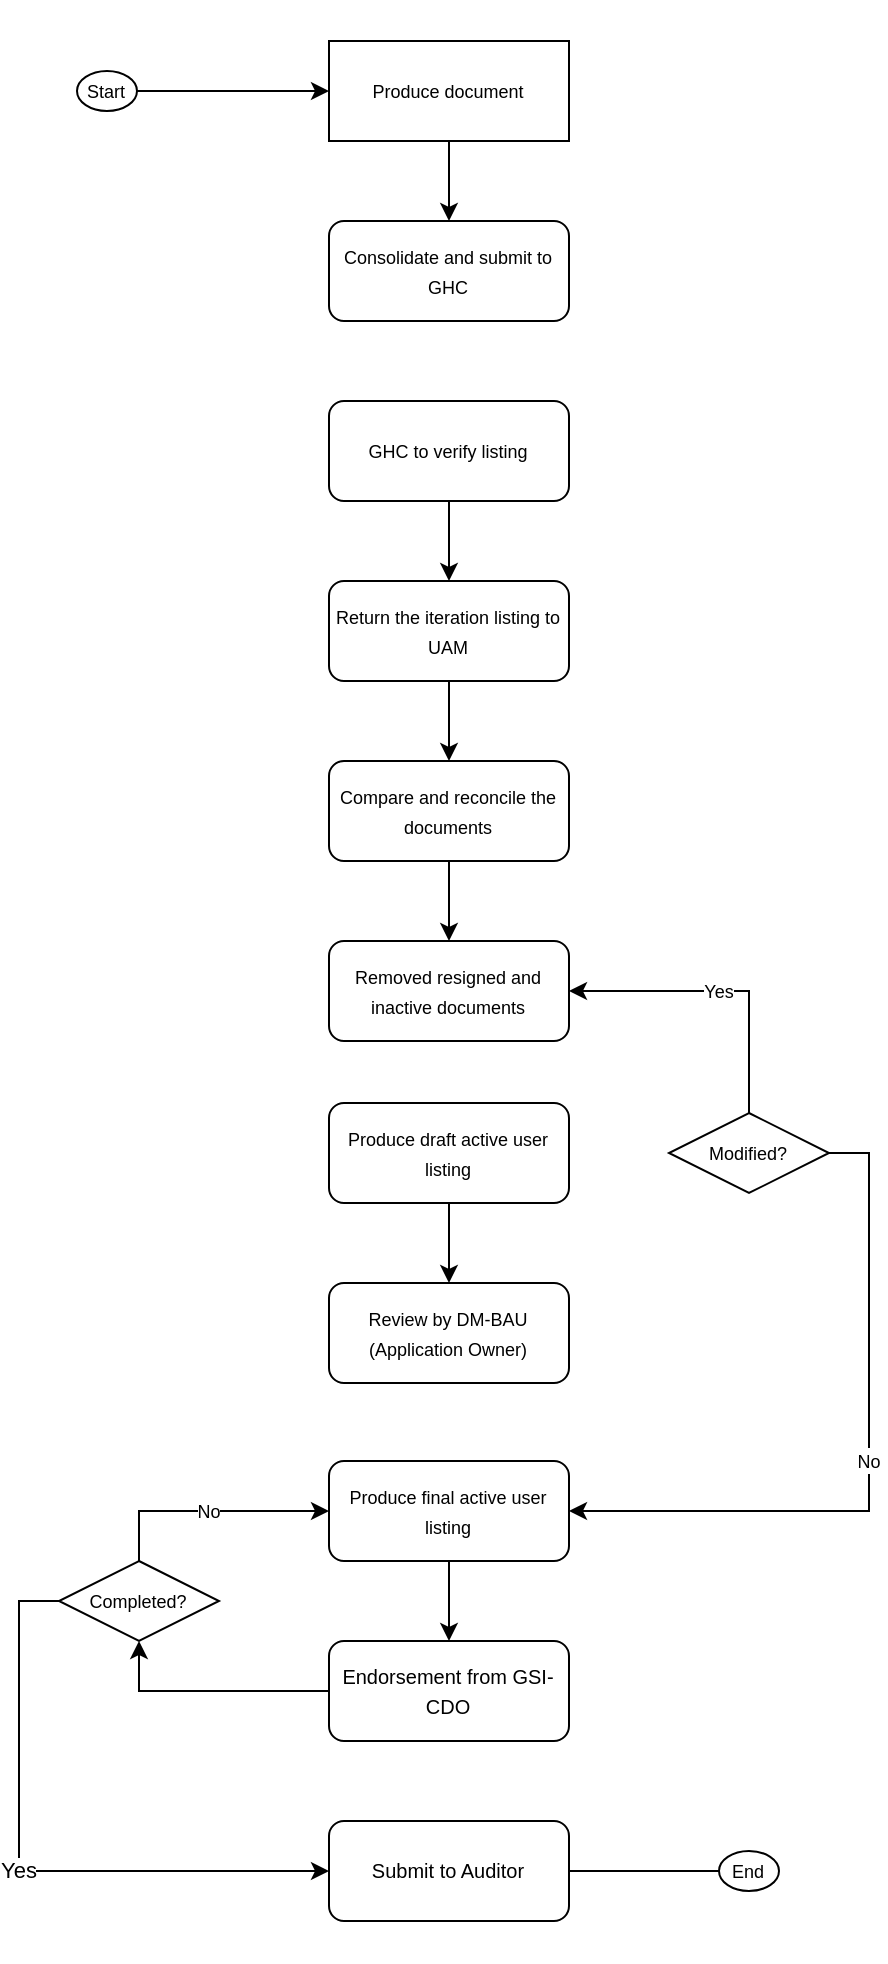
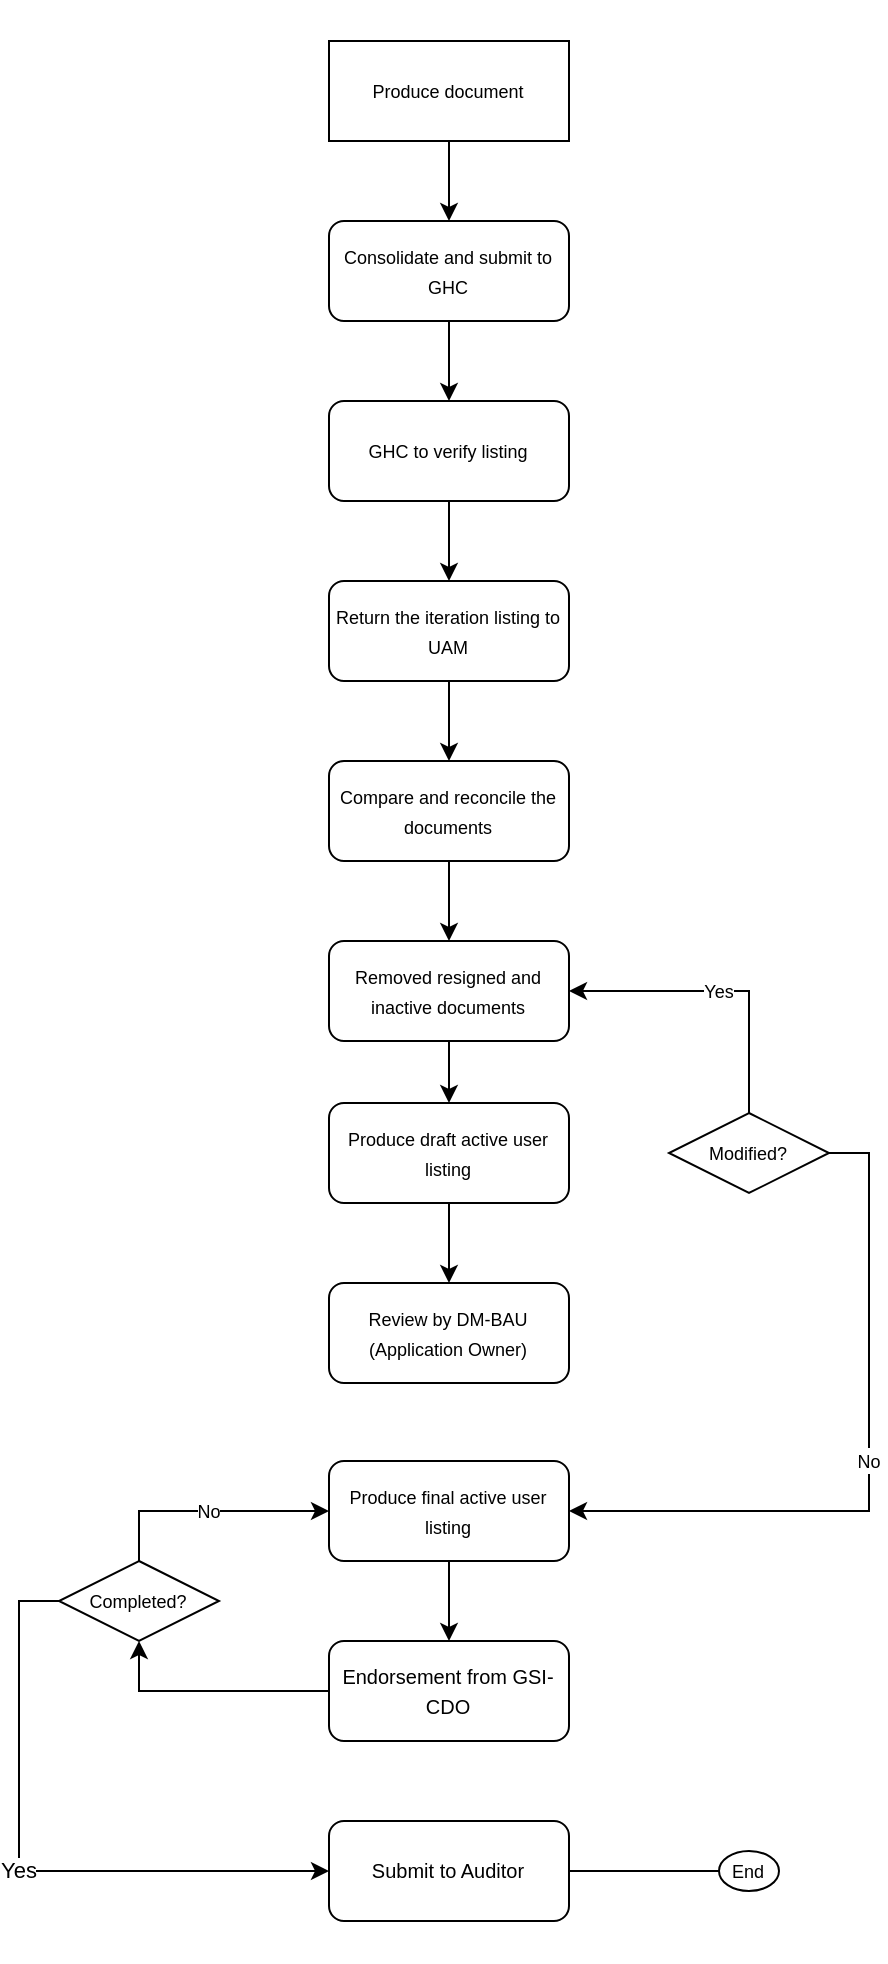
node "Start": removed
edge "Start" -> "Produce document": removed
edge "Consolidate and submit to GHC" -> "GHC to verify listing": added
edge "Removed resigned and inactive documents" -> "Produce draft active user listing": added
